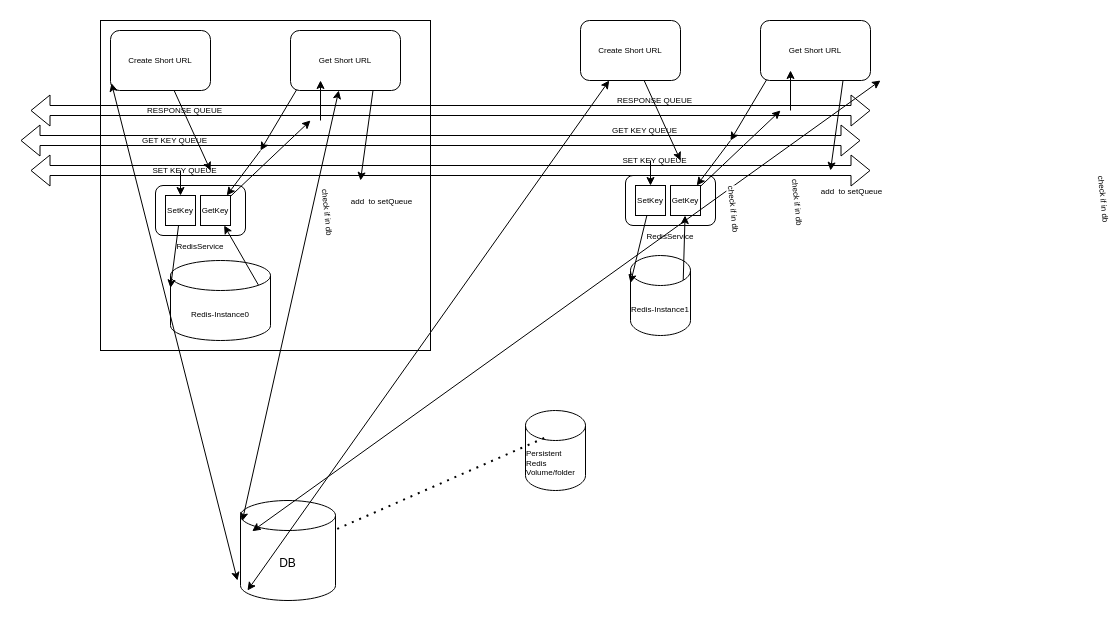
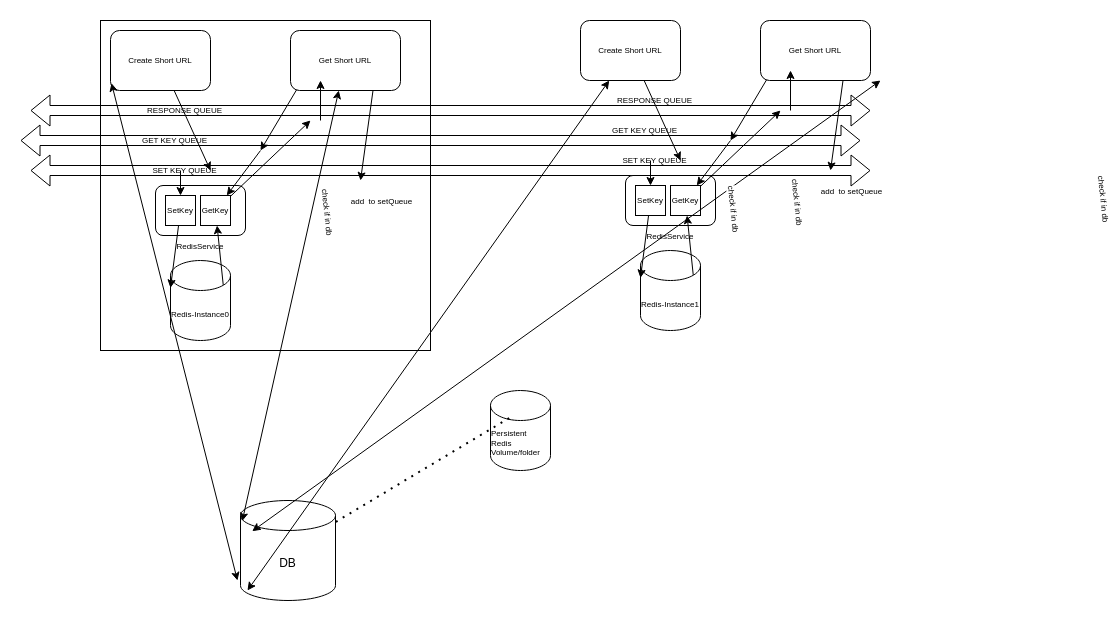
node "Redis-Instance1": moved (661, 296) -> (671, 291)
node "Redis-Instance0": size 100x80 -> 60x80
node "Persistent Redis Volume/folder": moved (556, 451) -> (521, 431)
